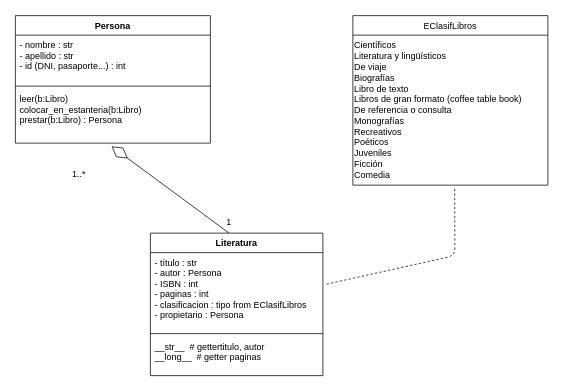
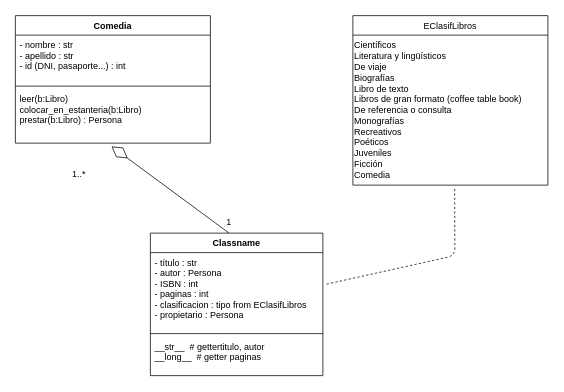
node "Persona": label "Persona" -> "Comedia"
node "Literatura": label "Literatura" -> "Classname"
